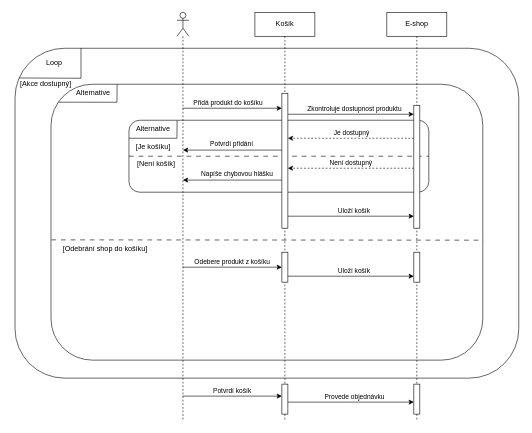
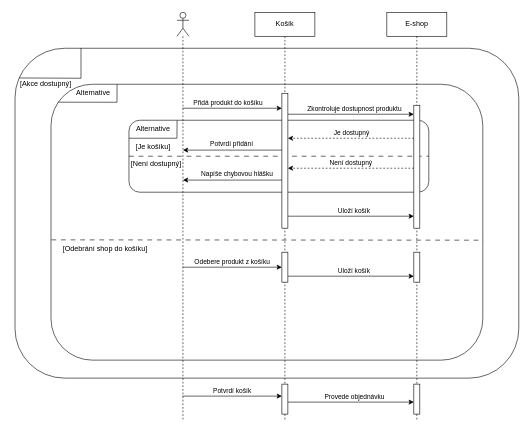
node "Loop": removed
node "[Není košík]": label "[Není košík]" -> "[Není dostupný]"
